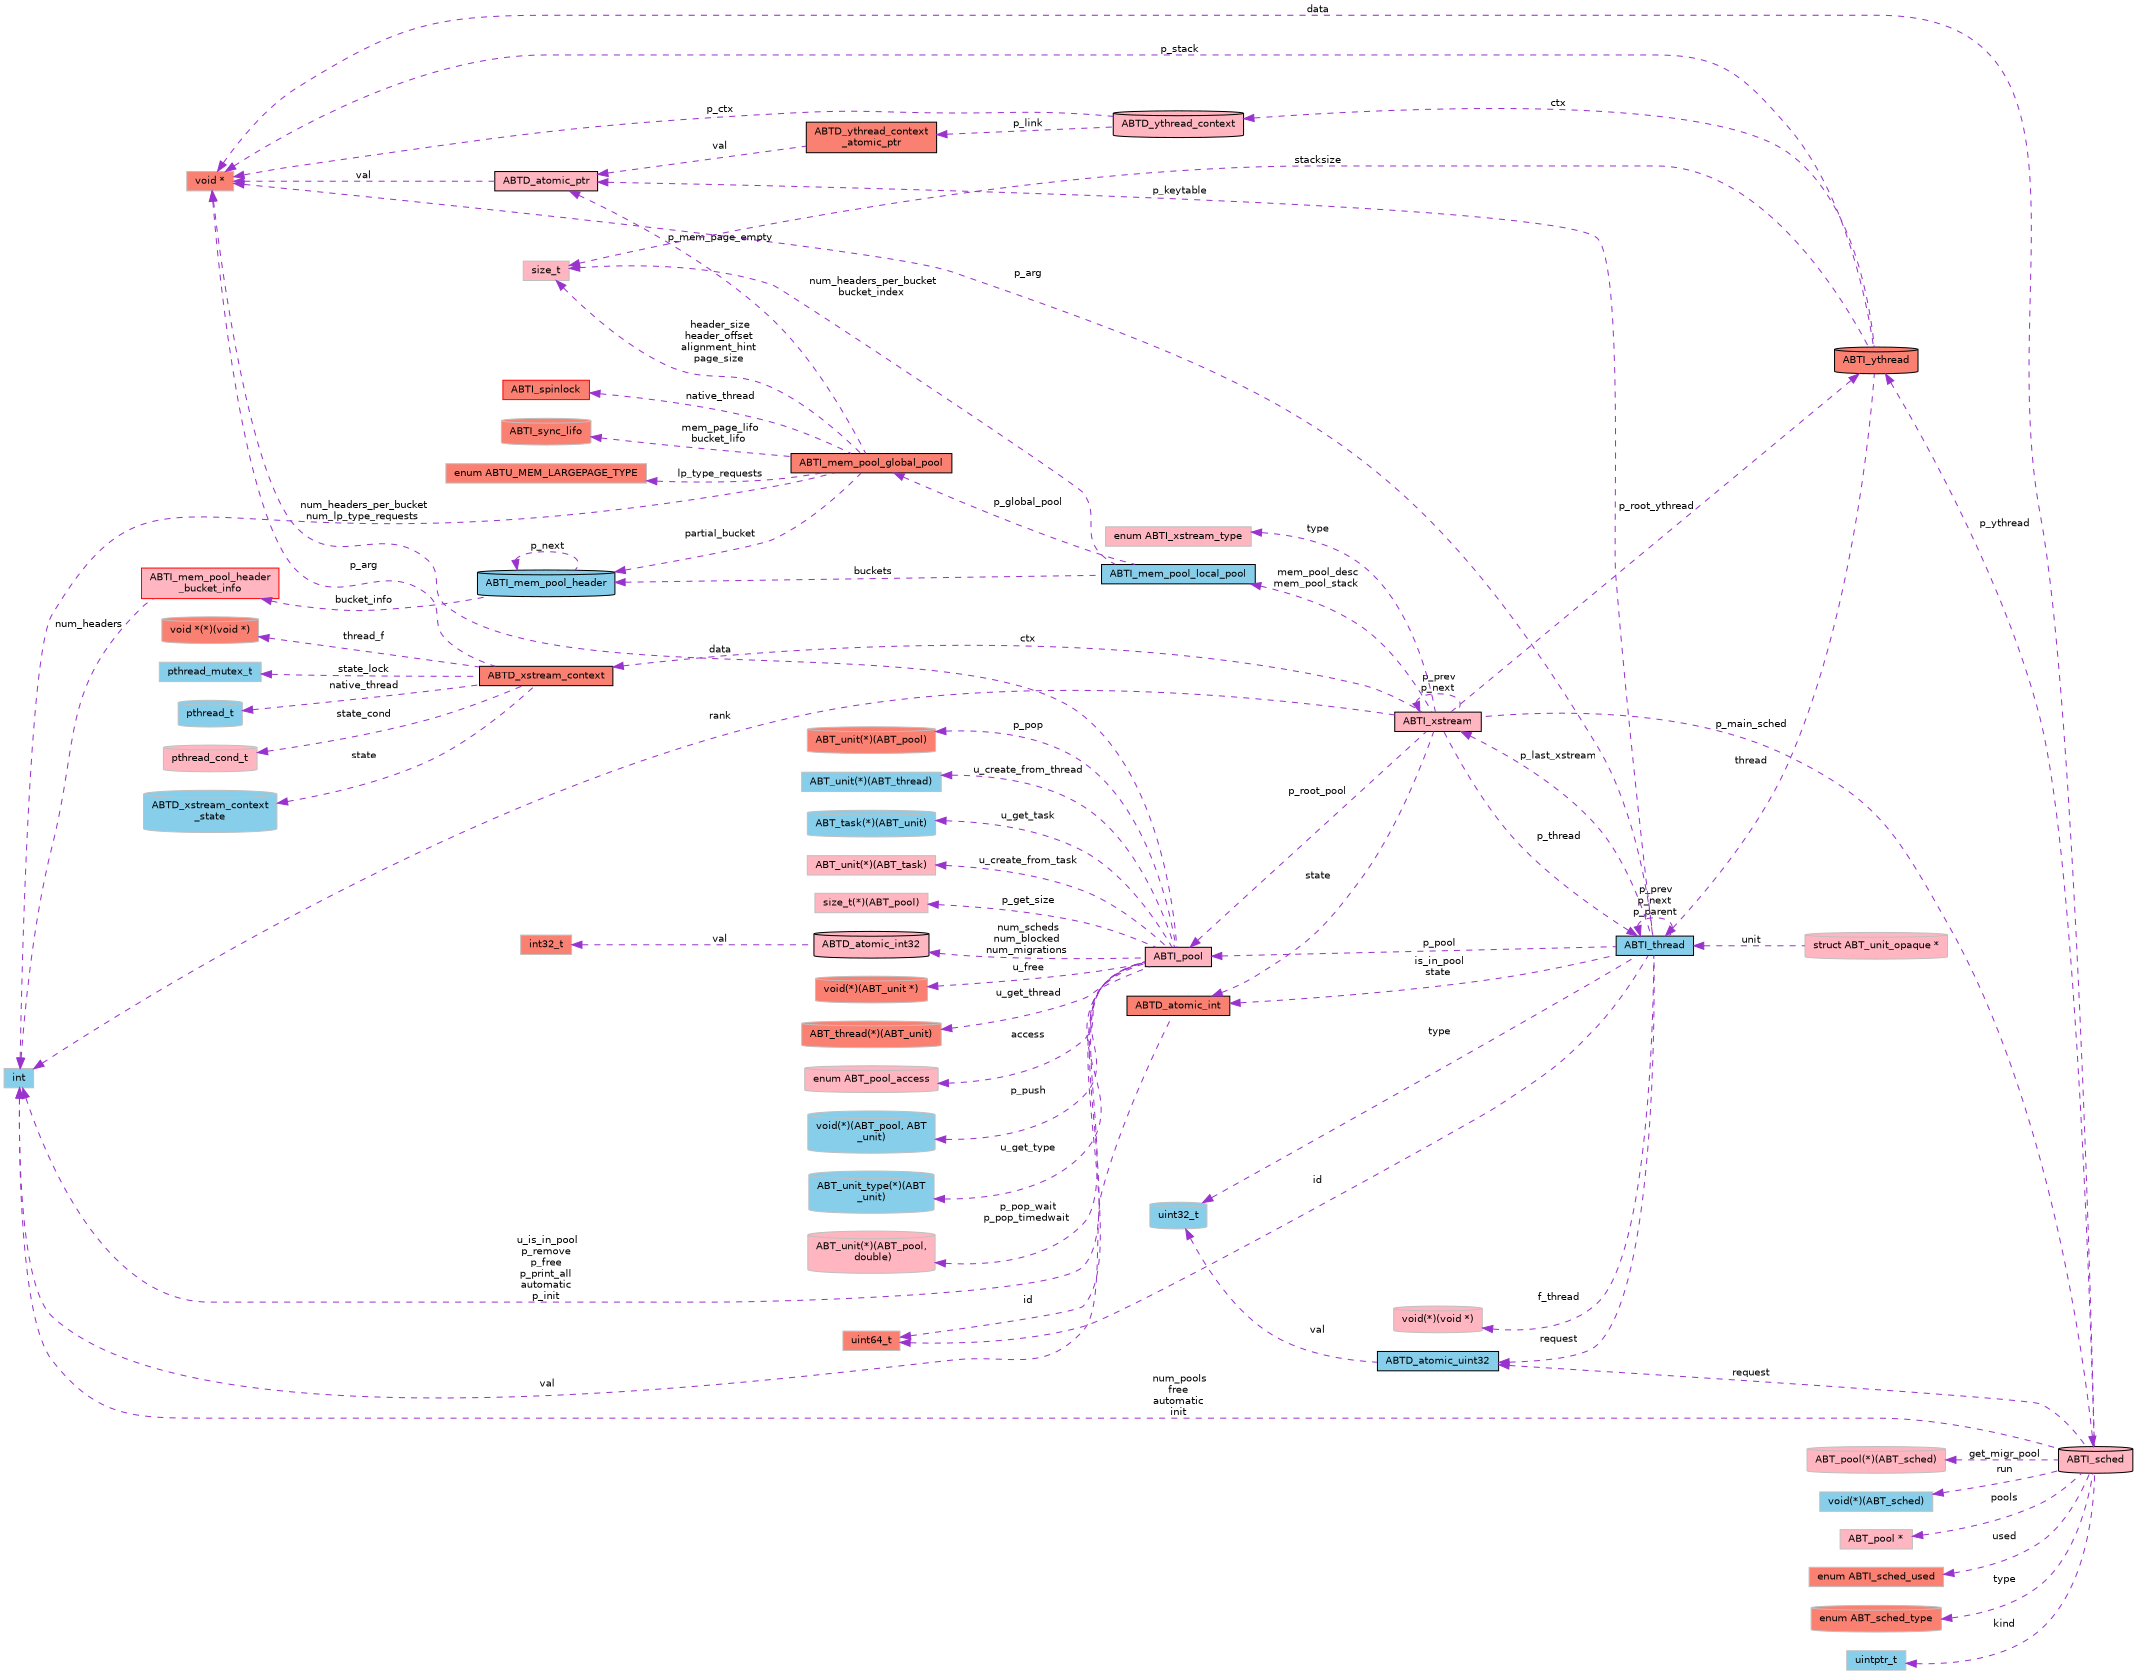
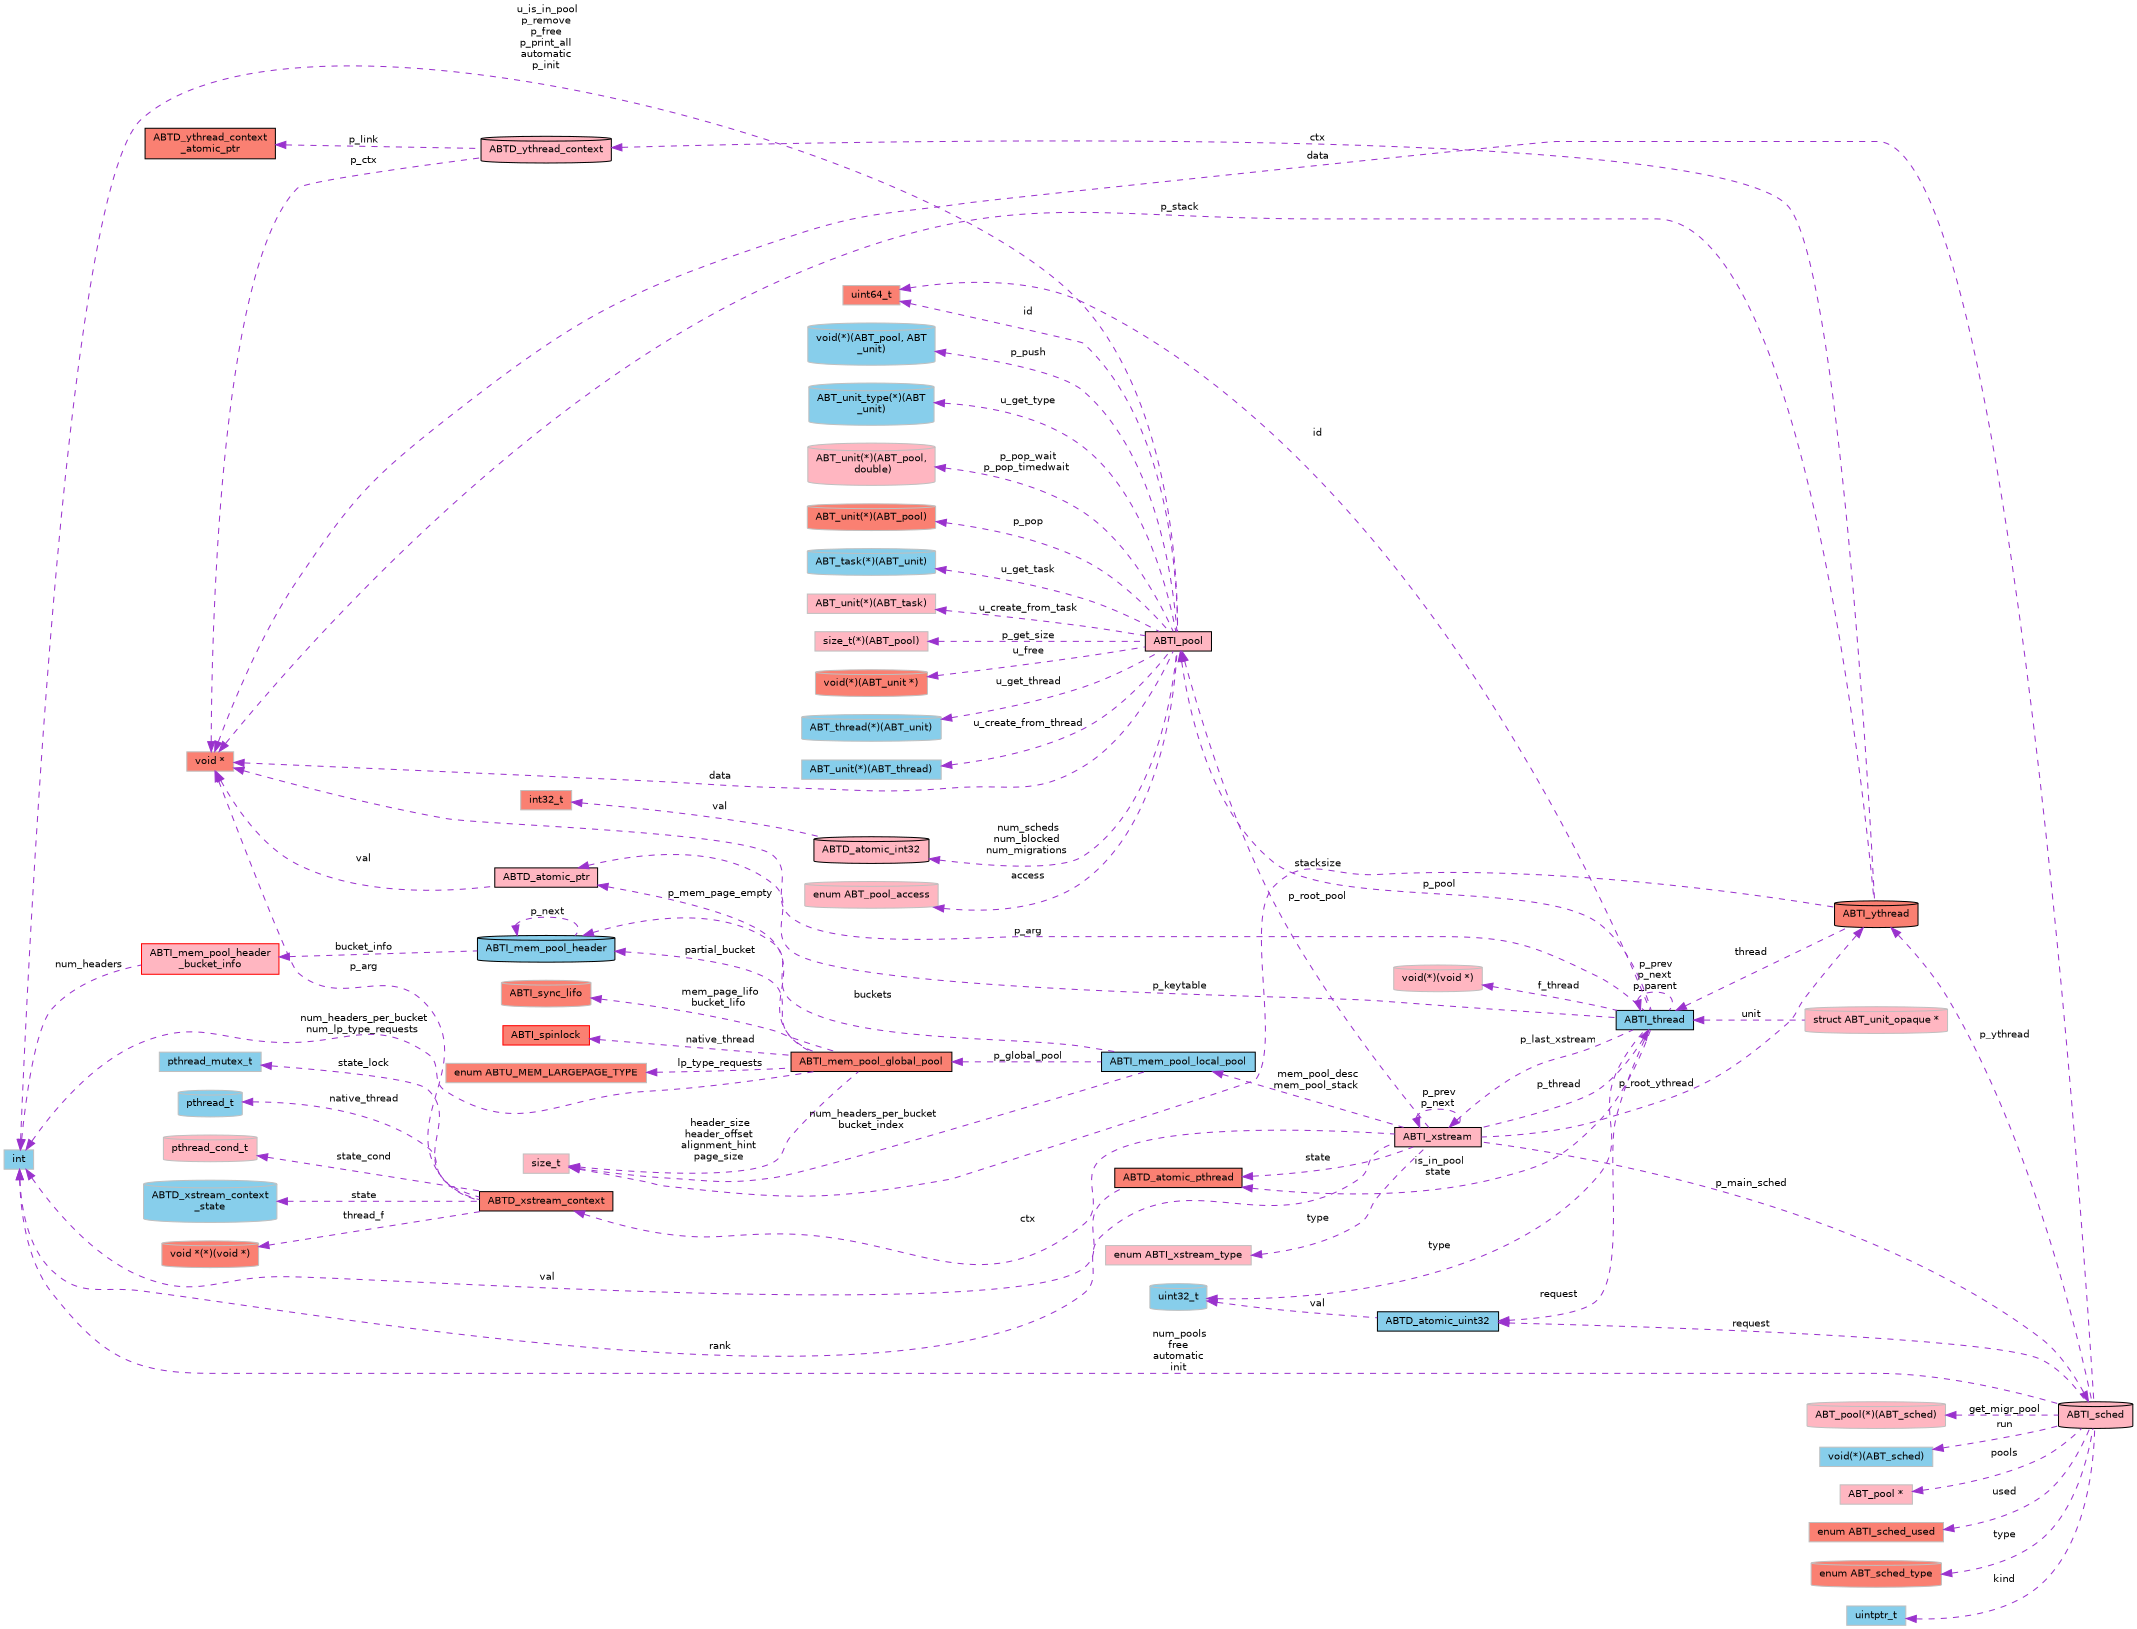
edge "ABTD_ythread_context _atomic_ptr" -> "ABTD_atomic_ptr": removed, label "val"
node "ABTD_atomic_int": label "ABTD_atomic_int" -> "ABTD_atomic_pthread"
node "ABT_thread(*)(ABT_unit)": fillcolor salmon -> skyblue
